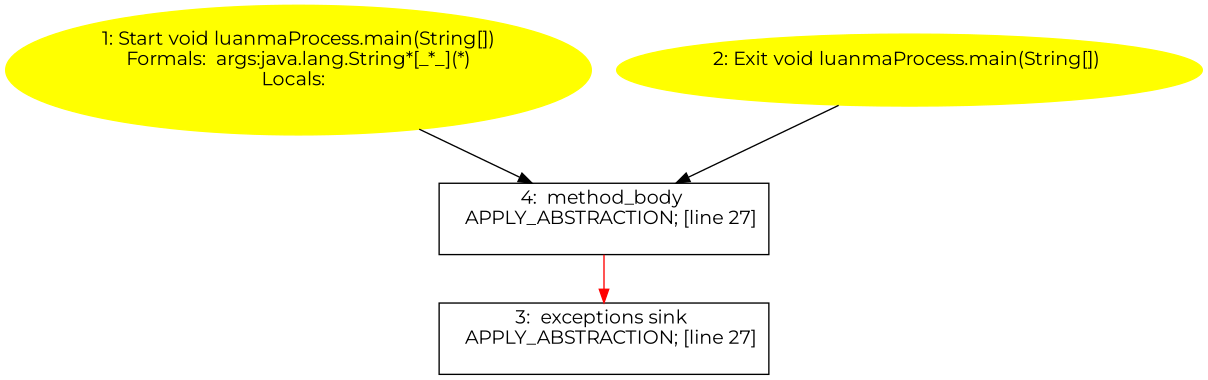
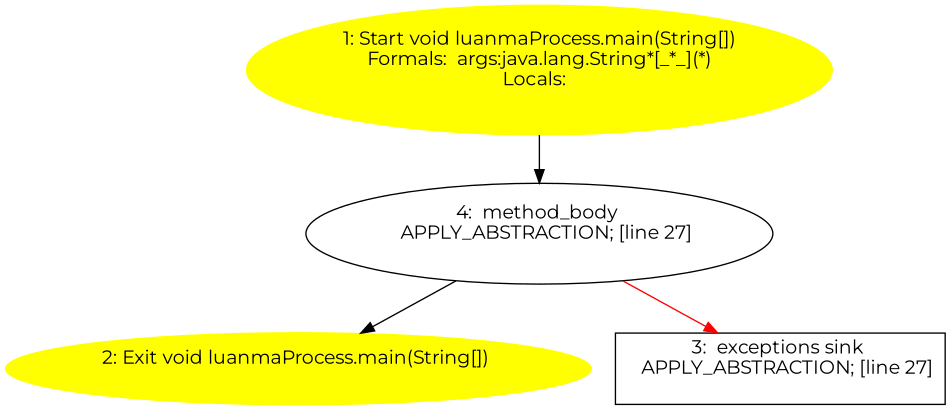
edge "2: Exit void luanmaProcess.main(String[])" -> "4:  method_body APPLY_ABSTRACTION; [line 27]": reversed
node "4:  method_body APPLY_ABSTRACTION; [line 27]": shape box -> ellipse
